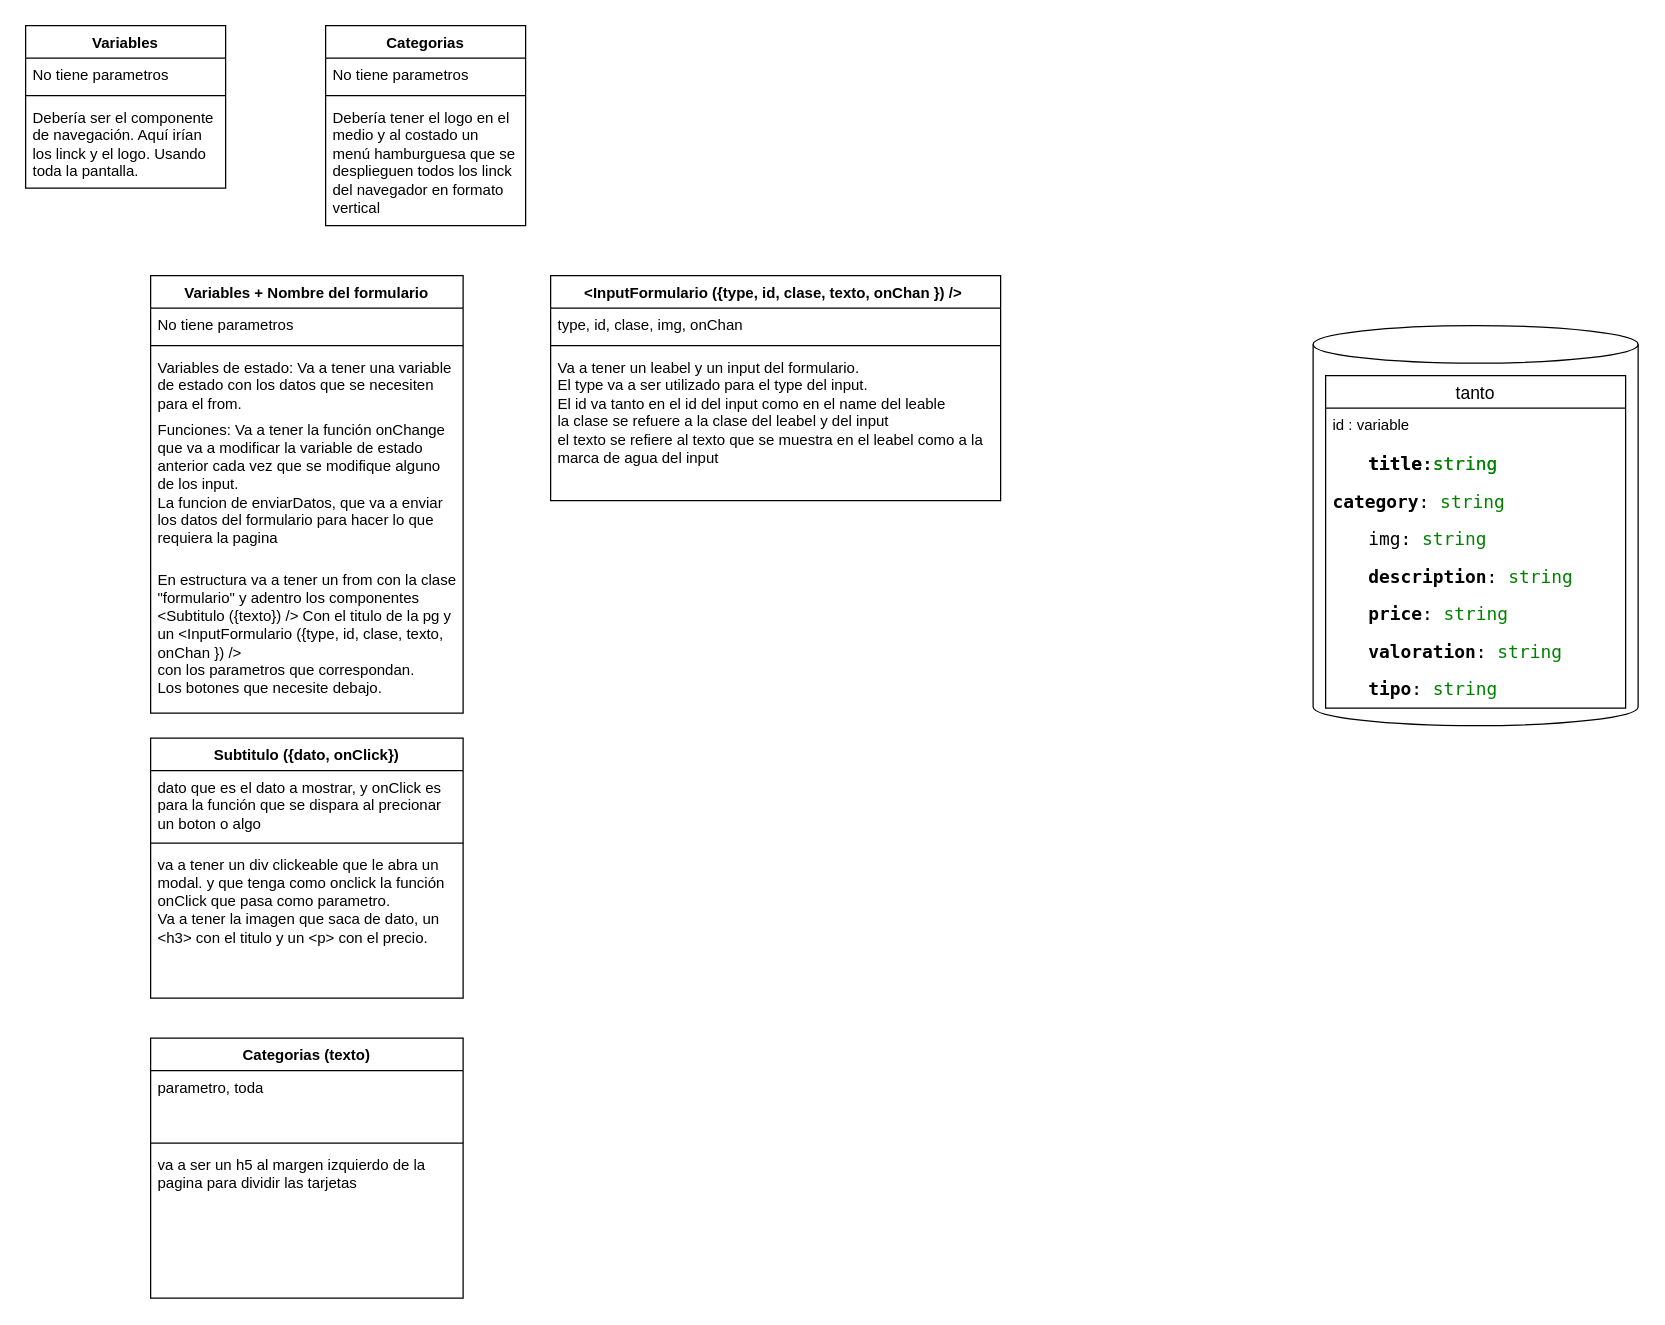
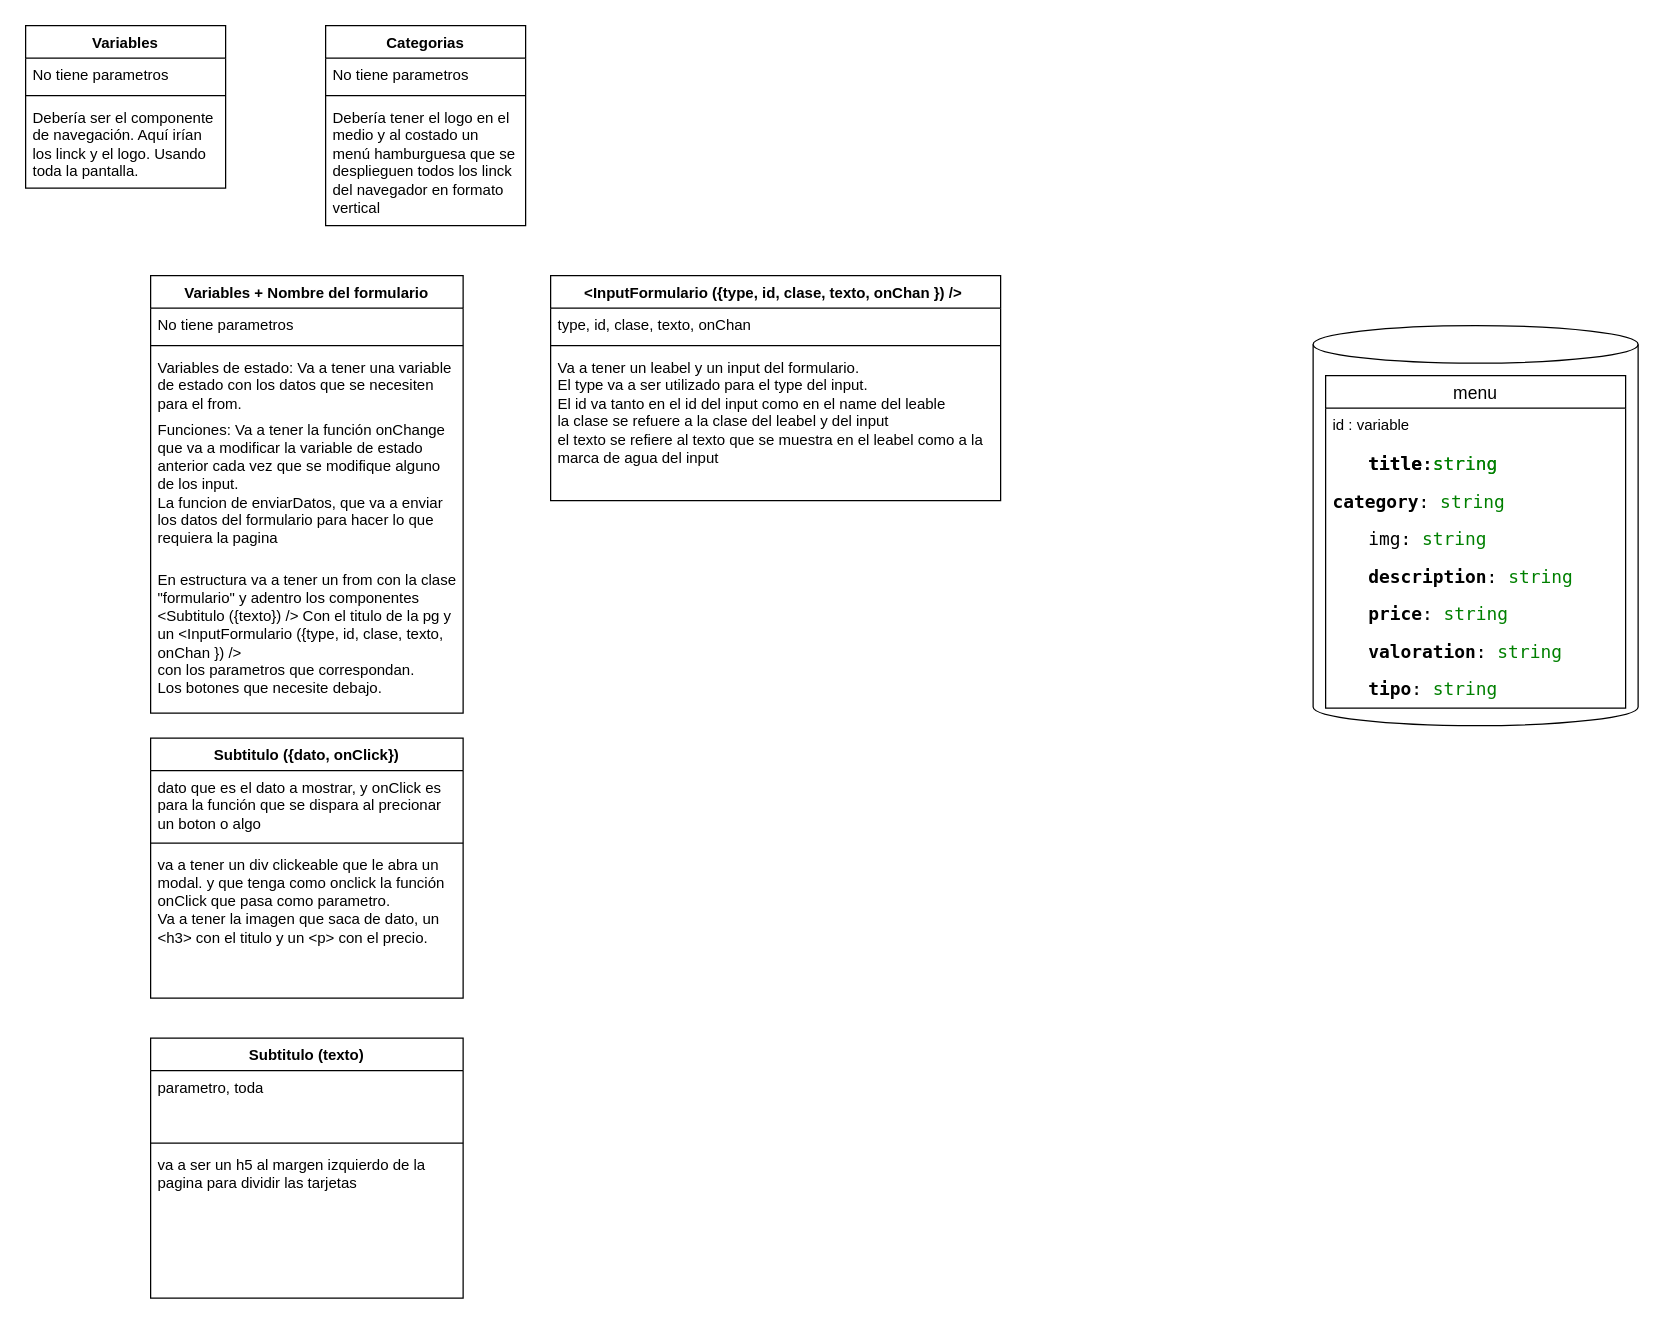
node "type, id, clase, img, onChan": label "type, id, clase, img, onChan" -> "type, id, clase, texto, onChan"
node "tanto": label "tanto" -> "menu"
node "Categorias (texto)": label "Categorias (texto)" -> "Subtitulo (texto)"
